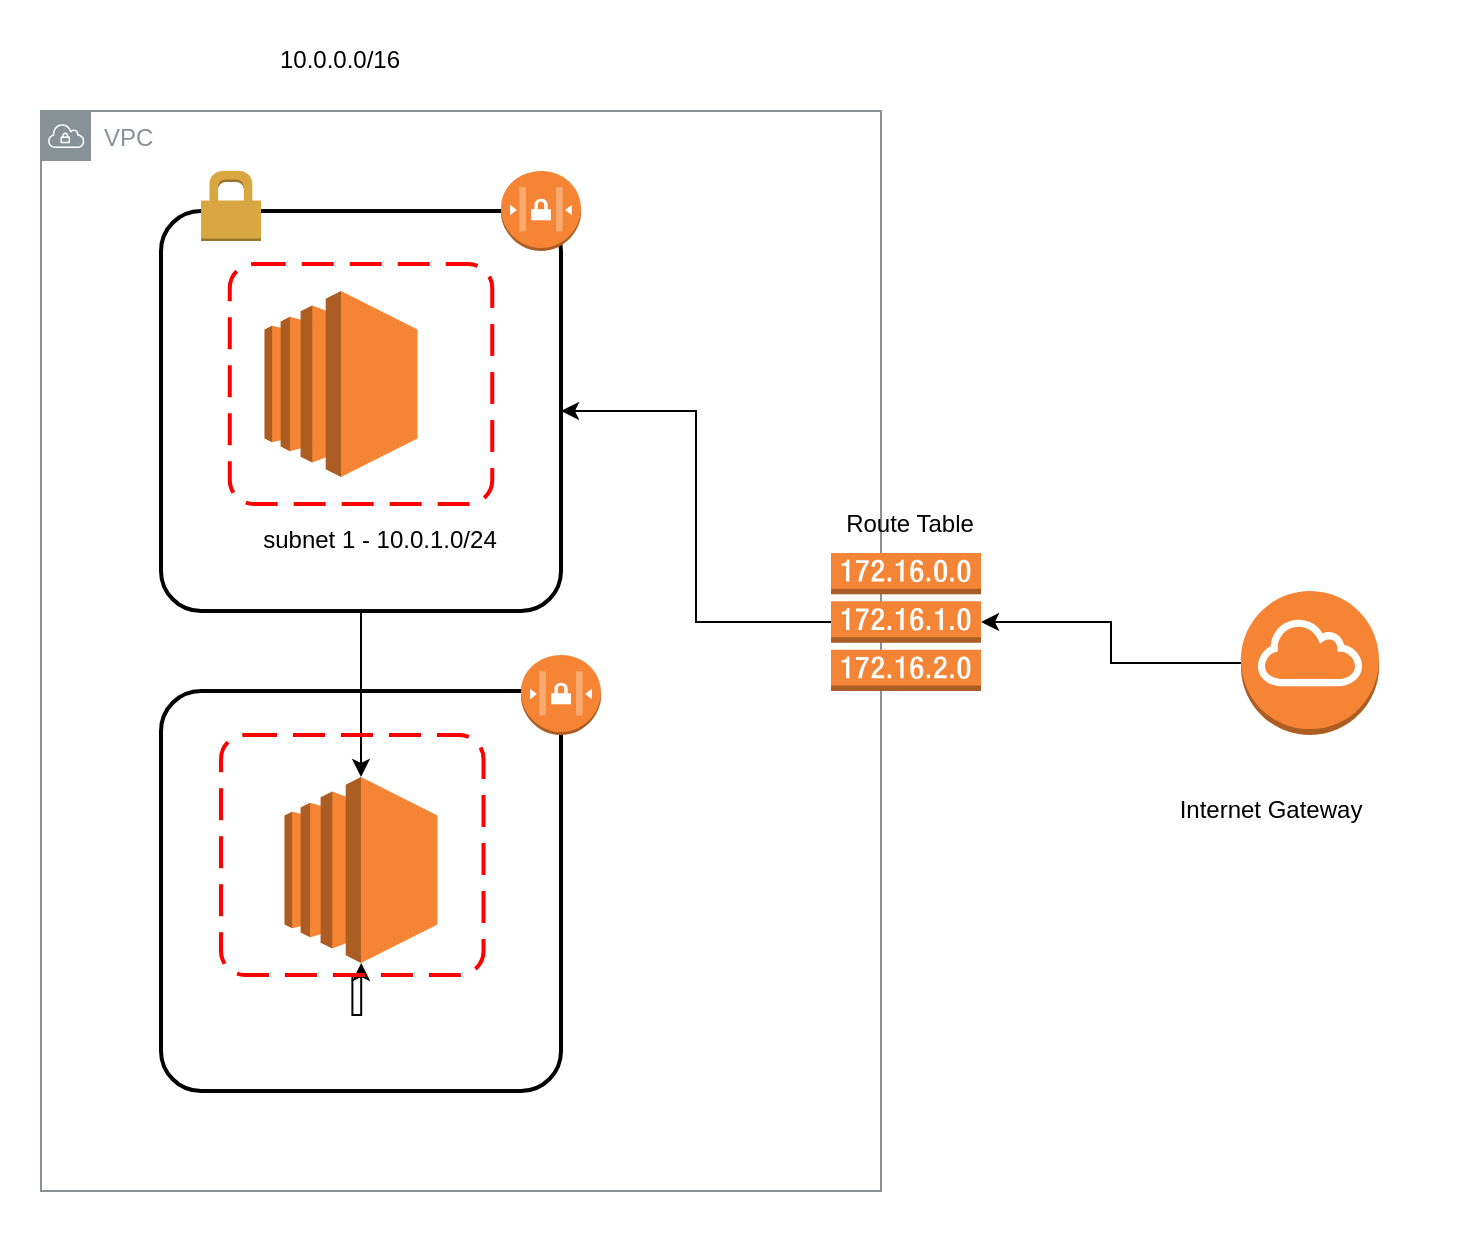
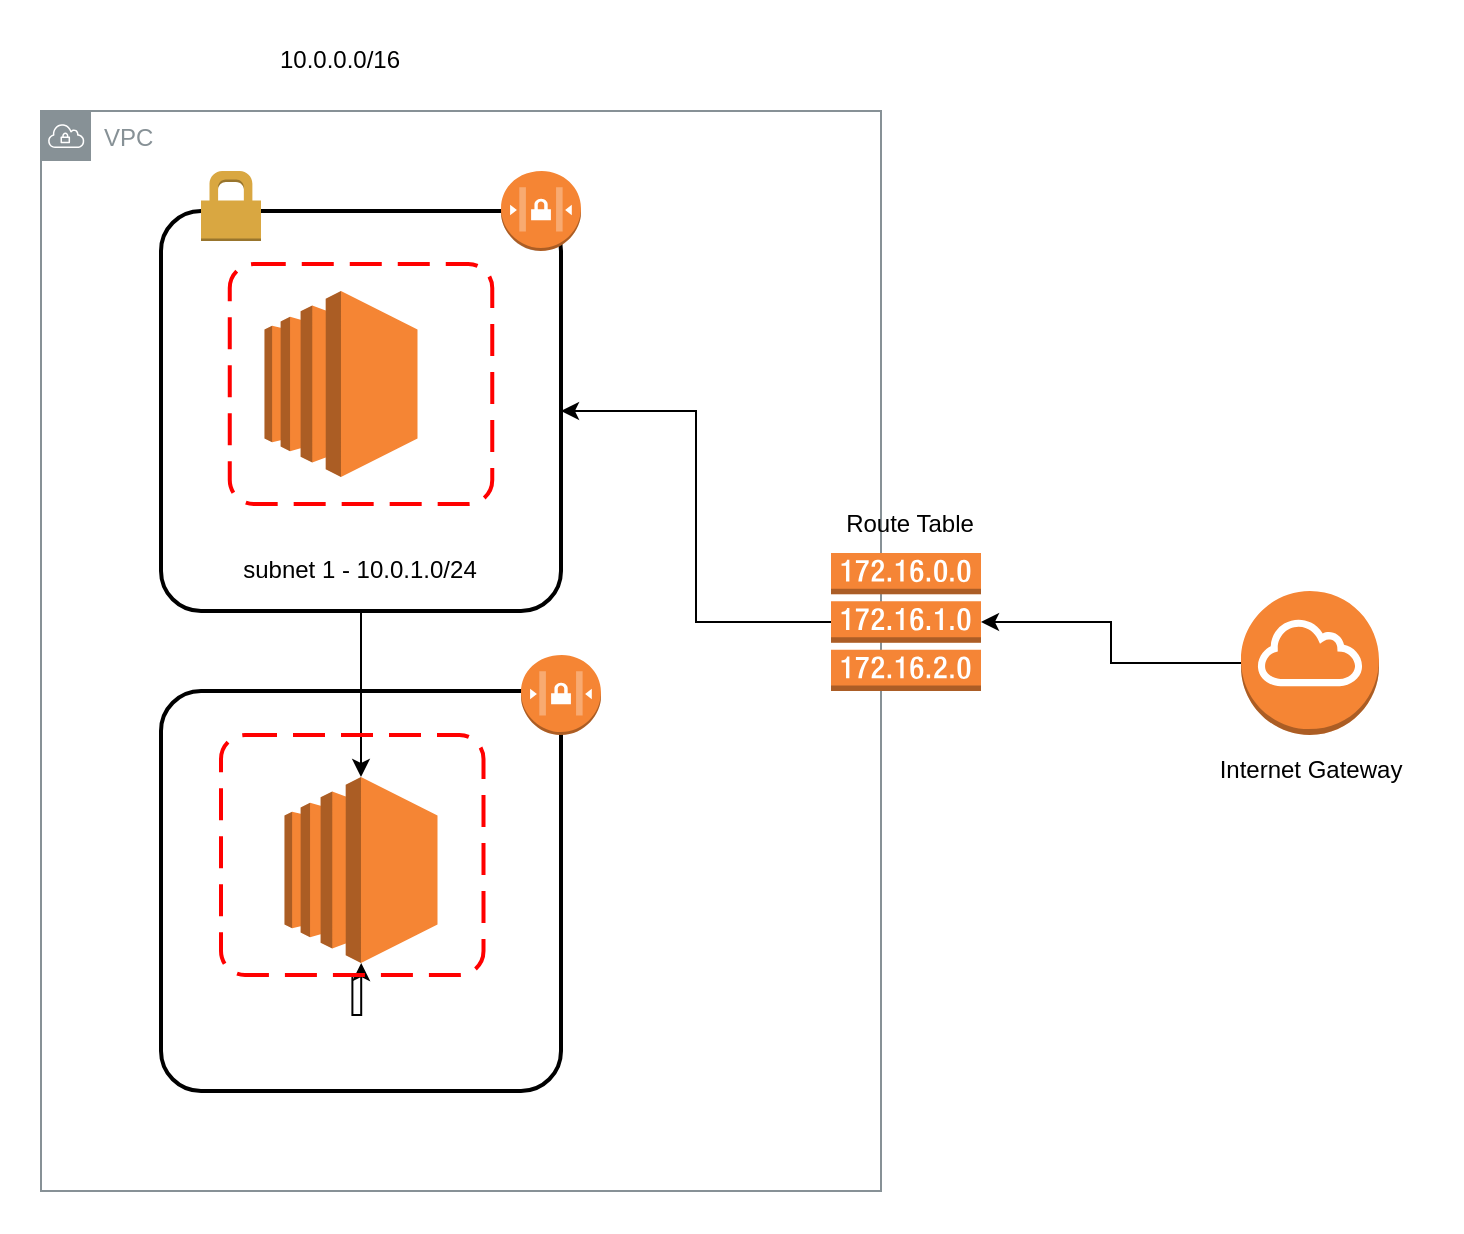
node "subnet 1 - 10.0.1.0/24": moved (381, 541) -> (361, 571)
node "Internet Gateway": moved (1270, 811) -> (1310, 771)
